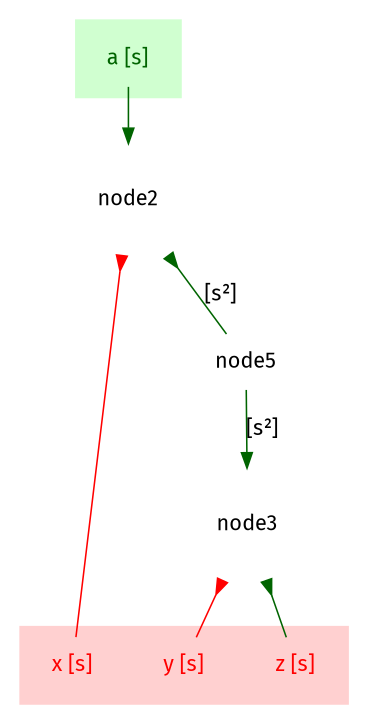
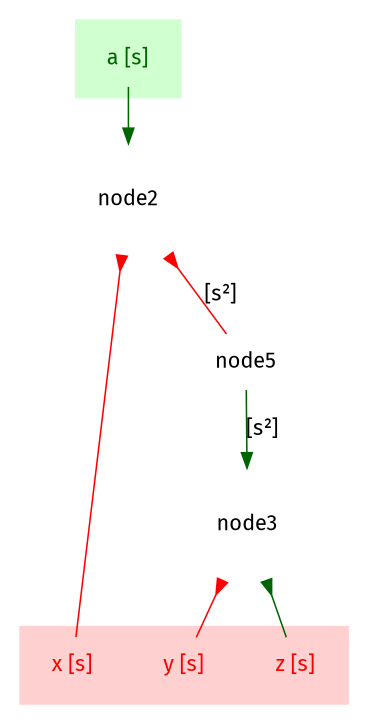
edge "node2" -- "node5": color darkgreen -> red
